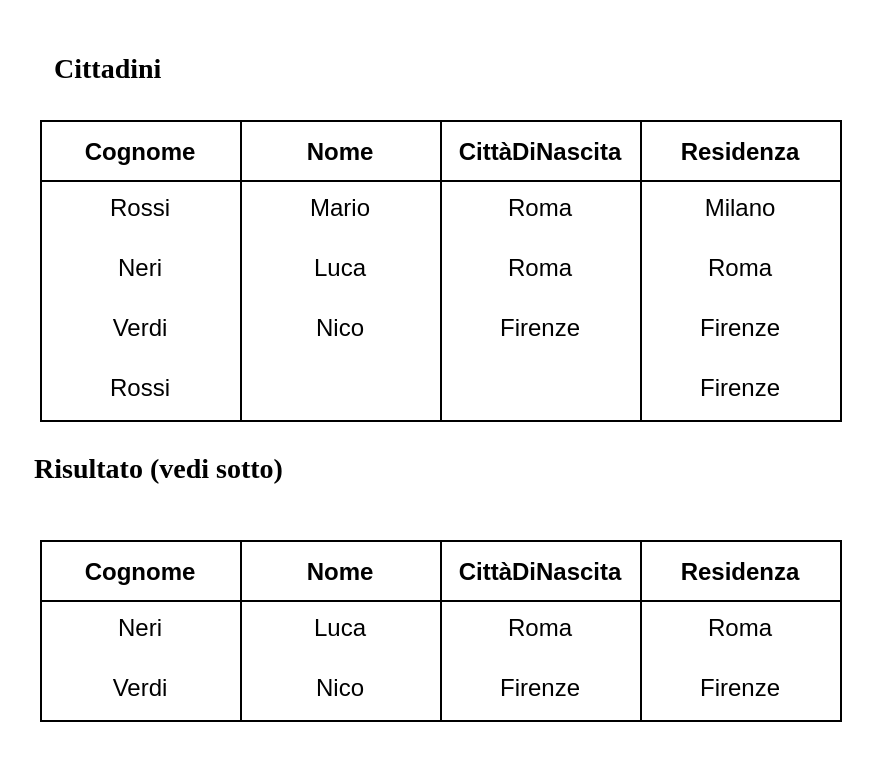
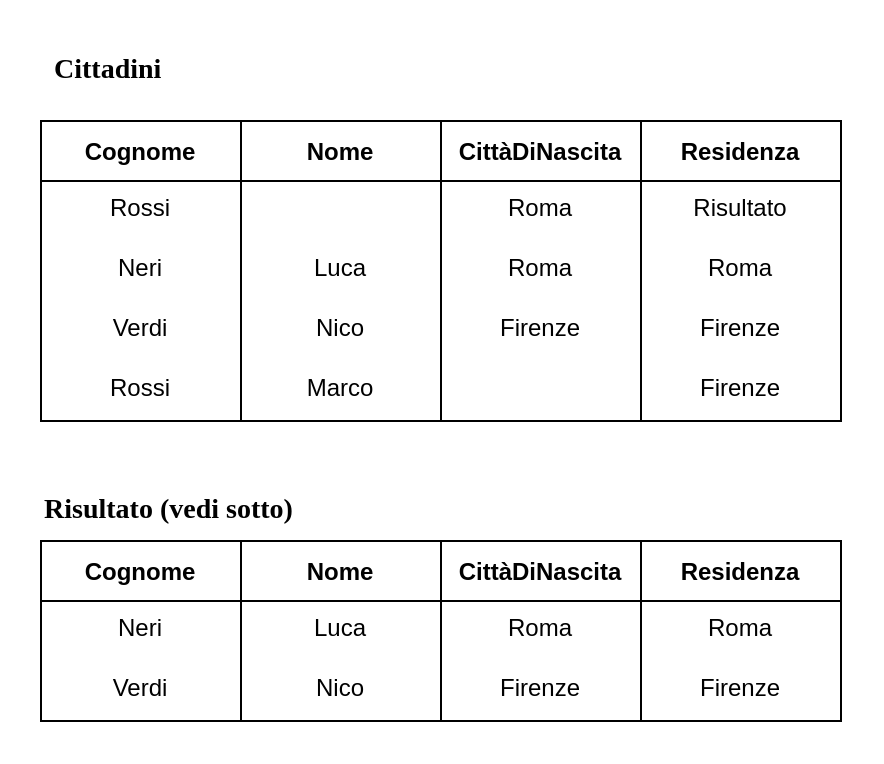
node "Milano": label "Milano" -> "Risultato"
node "Mario": removed
node "Marco": added
node "Risultato (vedi sotto)": moved (181, 471) -> (191, 511)
